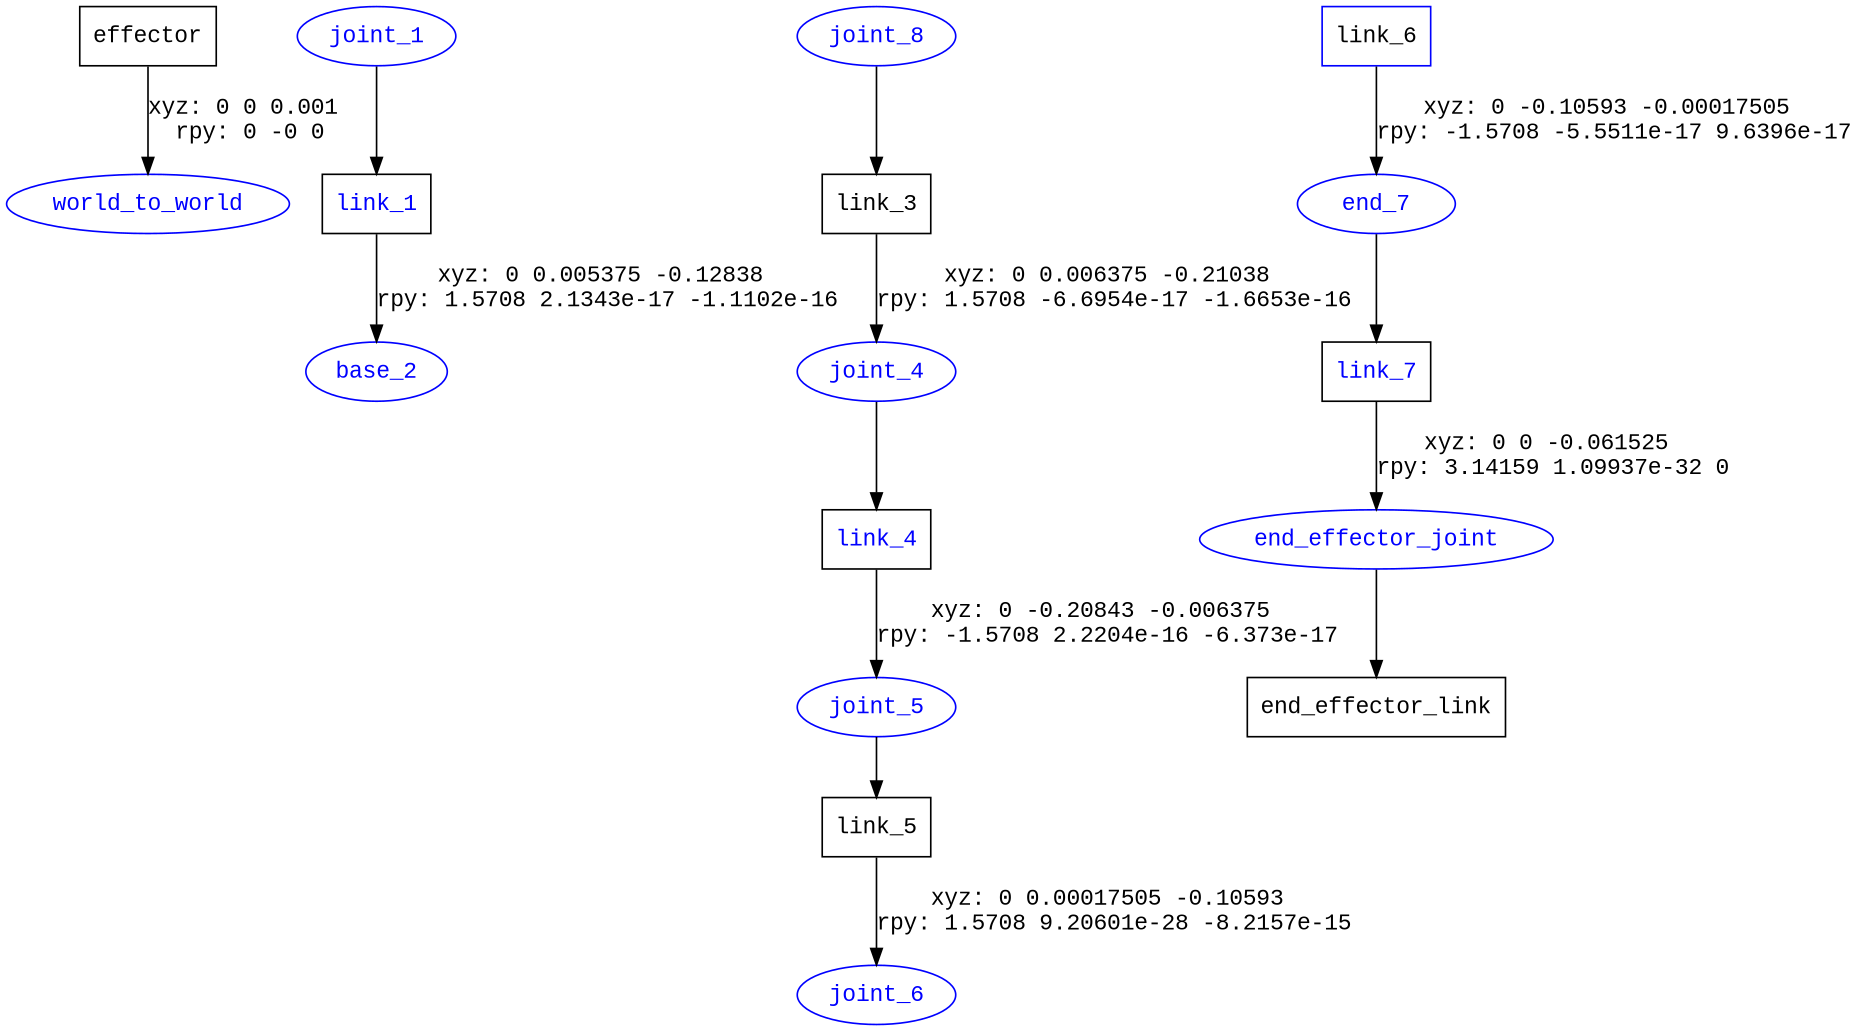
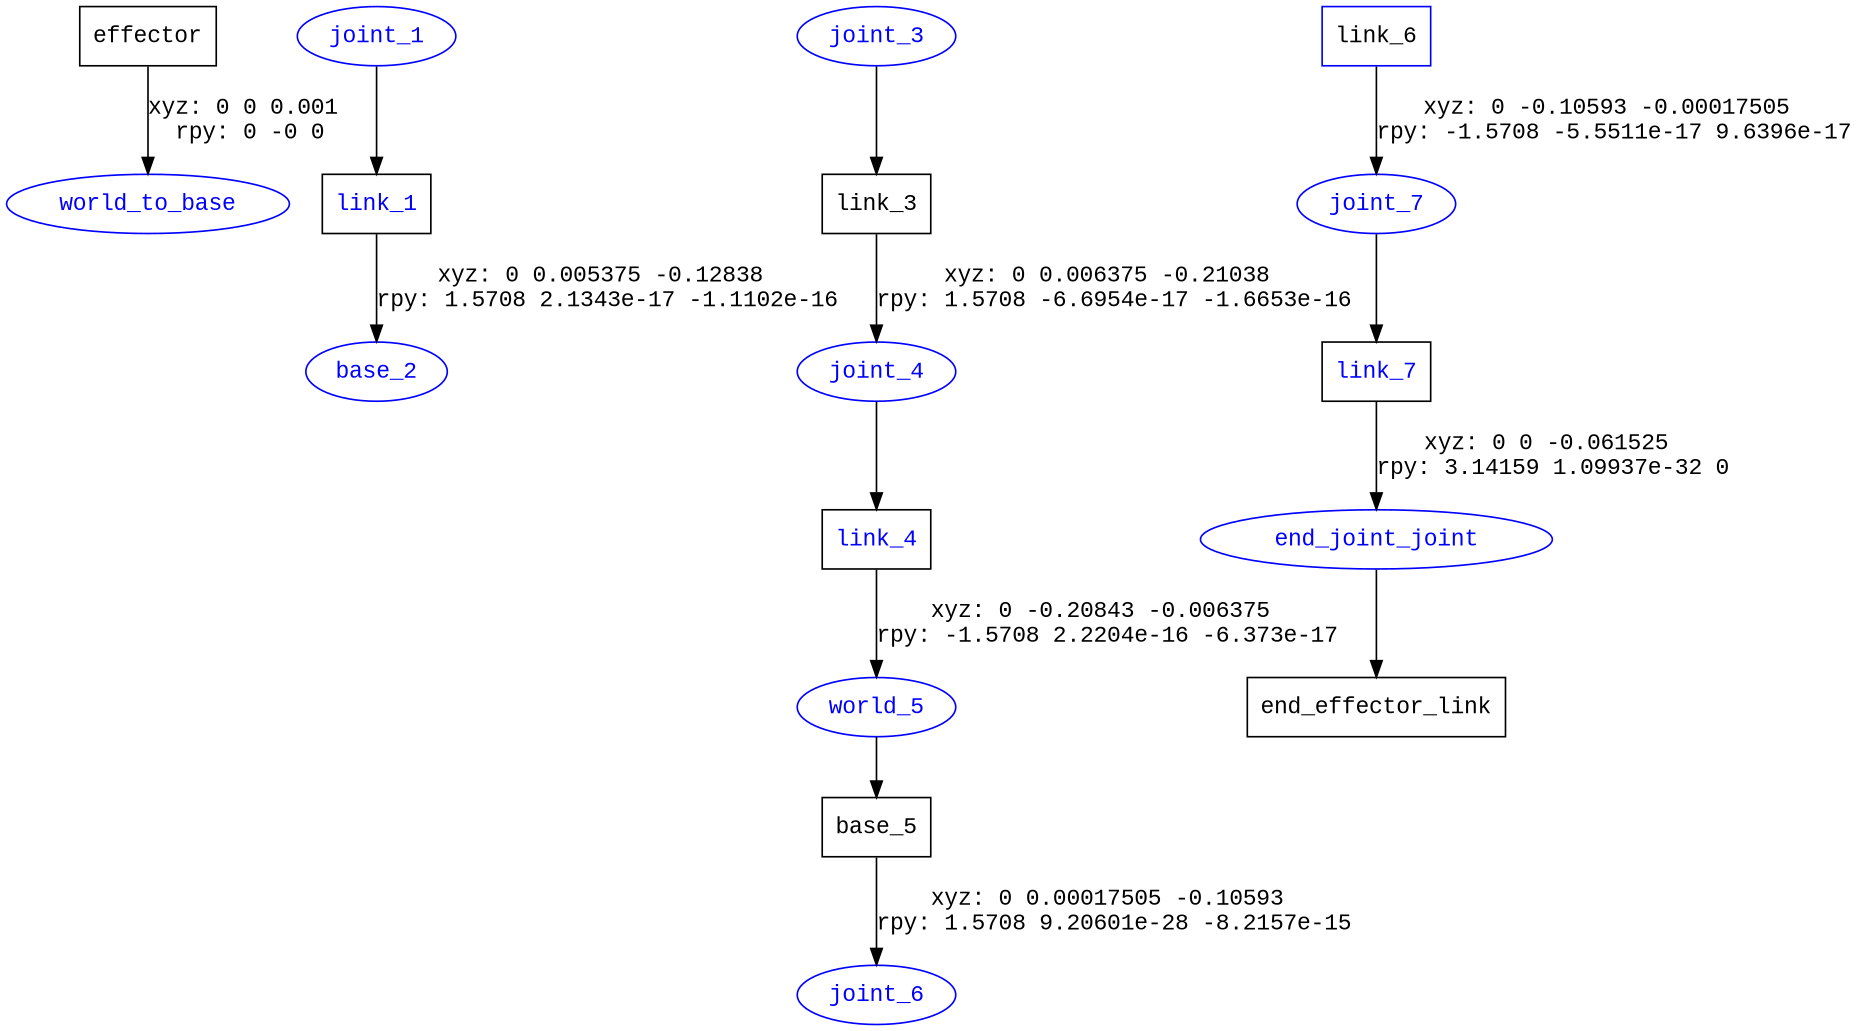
node "joint_8": label "joint_8" -> "joint_3"
node "world_to_world": label "world_to_world" -> "world_to_base"
node "end_7": label "end_7" -> "joint_7"
node "end_effector_joint": label "end_effector_joint" -> "end_joint_joint"
node "joint_5": label "joint_5" -> "world_5"
node "link_5": label "link_5" -> "base_5"
